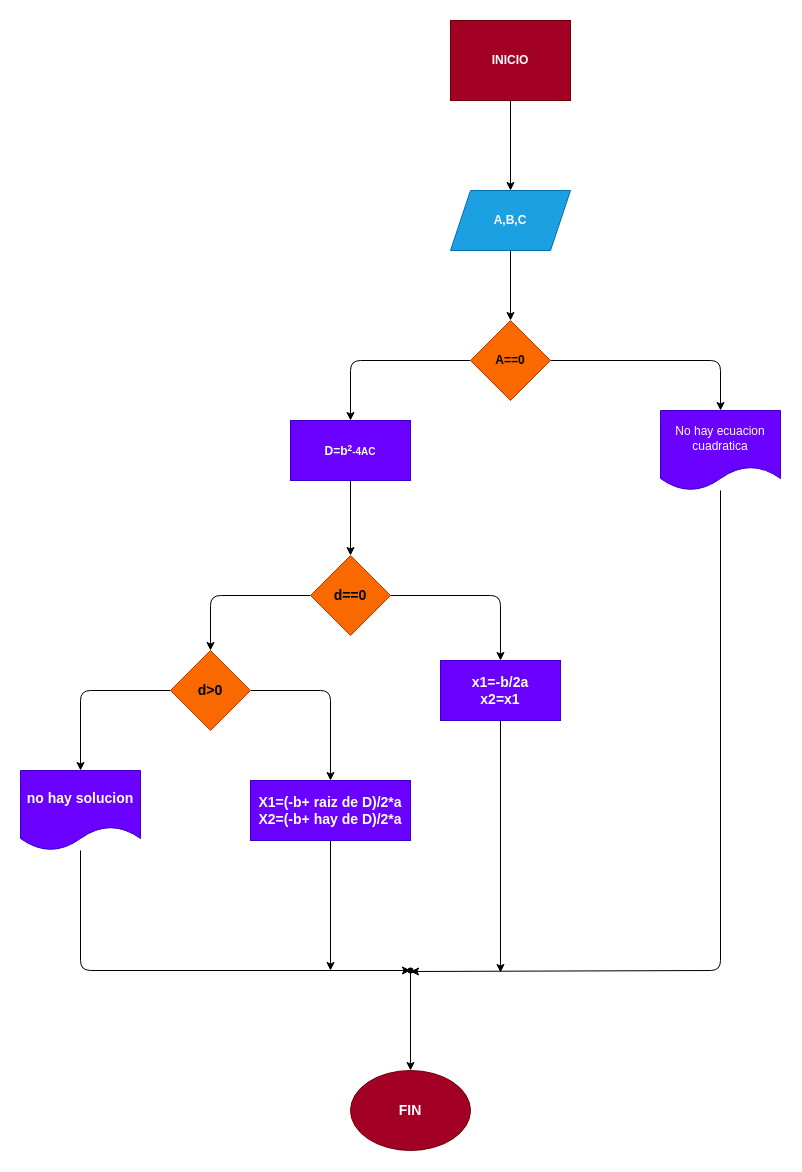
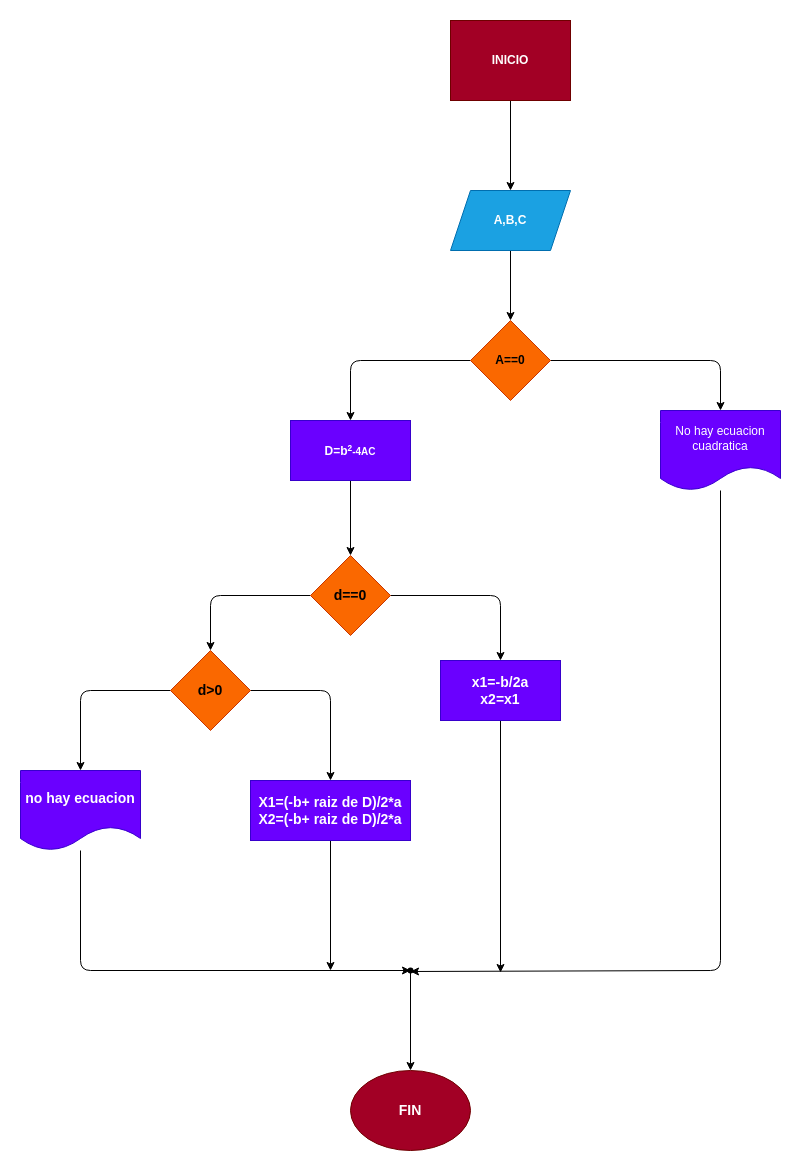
node "no hay solucion": label "no hay solucion" -> "no hay ecuacion"
node "X1=(-b+ raiz de D)/2*a X2=(-b+ hay de D)/2*a": label "X1=(-b+ raiz de D)/2*a X2=(-b+ hay de D)/2*a" -> "X1=(-b+ raiz de D)/2*a X2=(-b+ raiz de D)/2*a"
